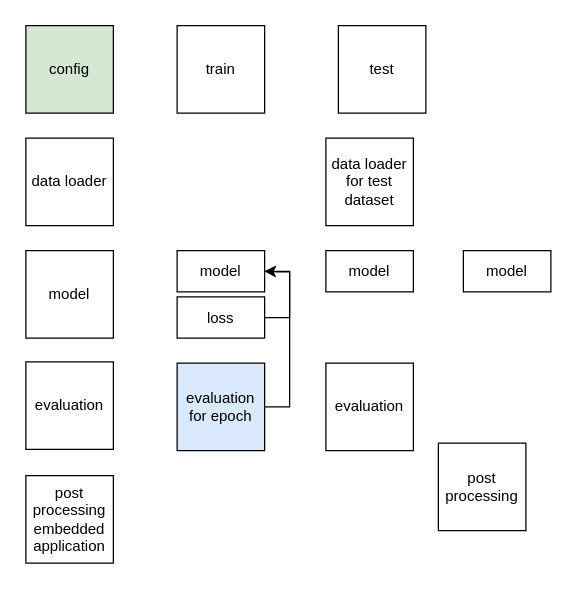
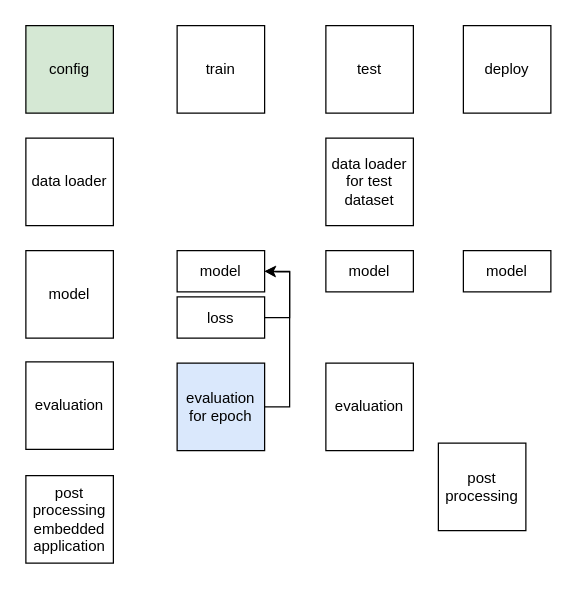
node "test": moved (382, 69) -> (369, 69)
node "deploy": added
